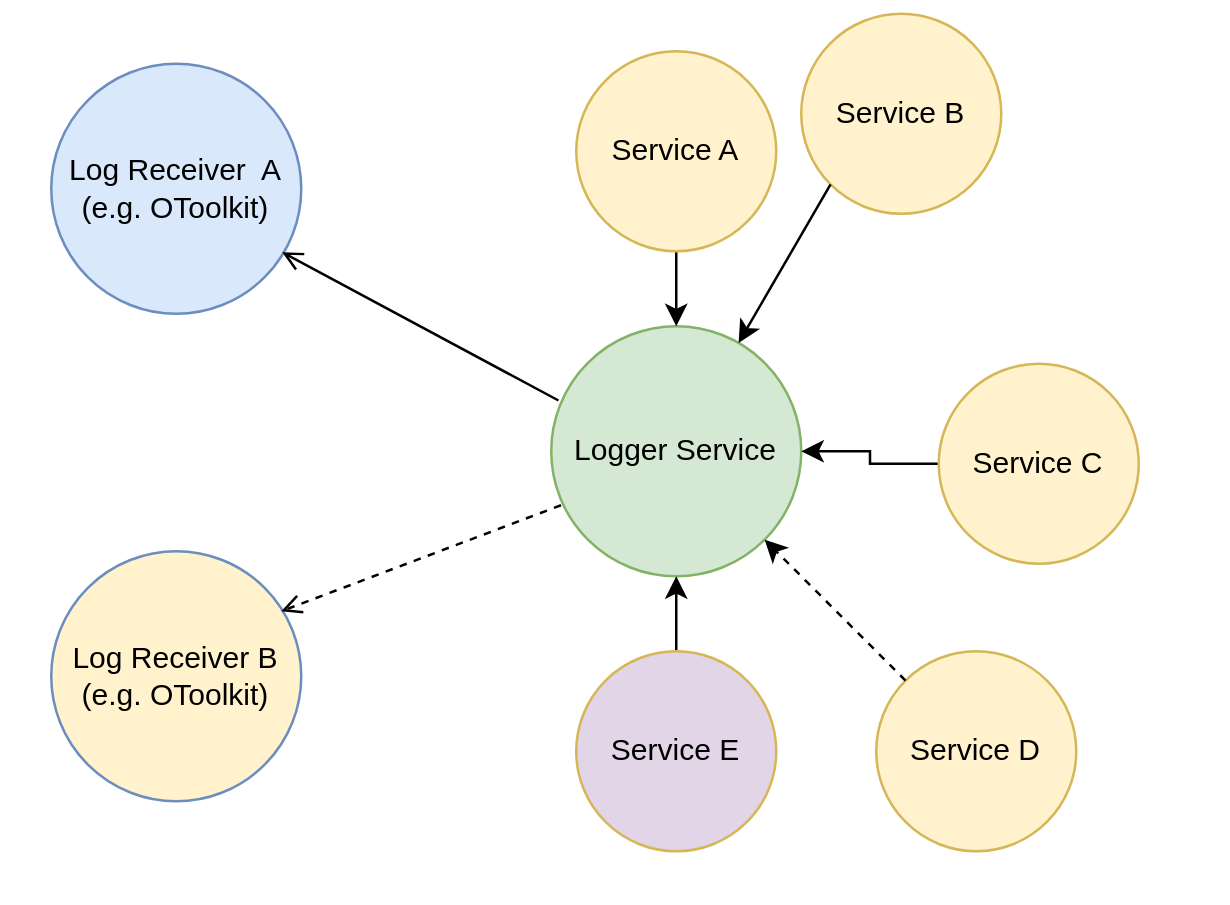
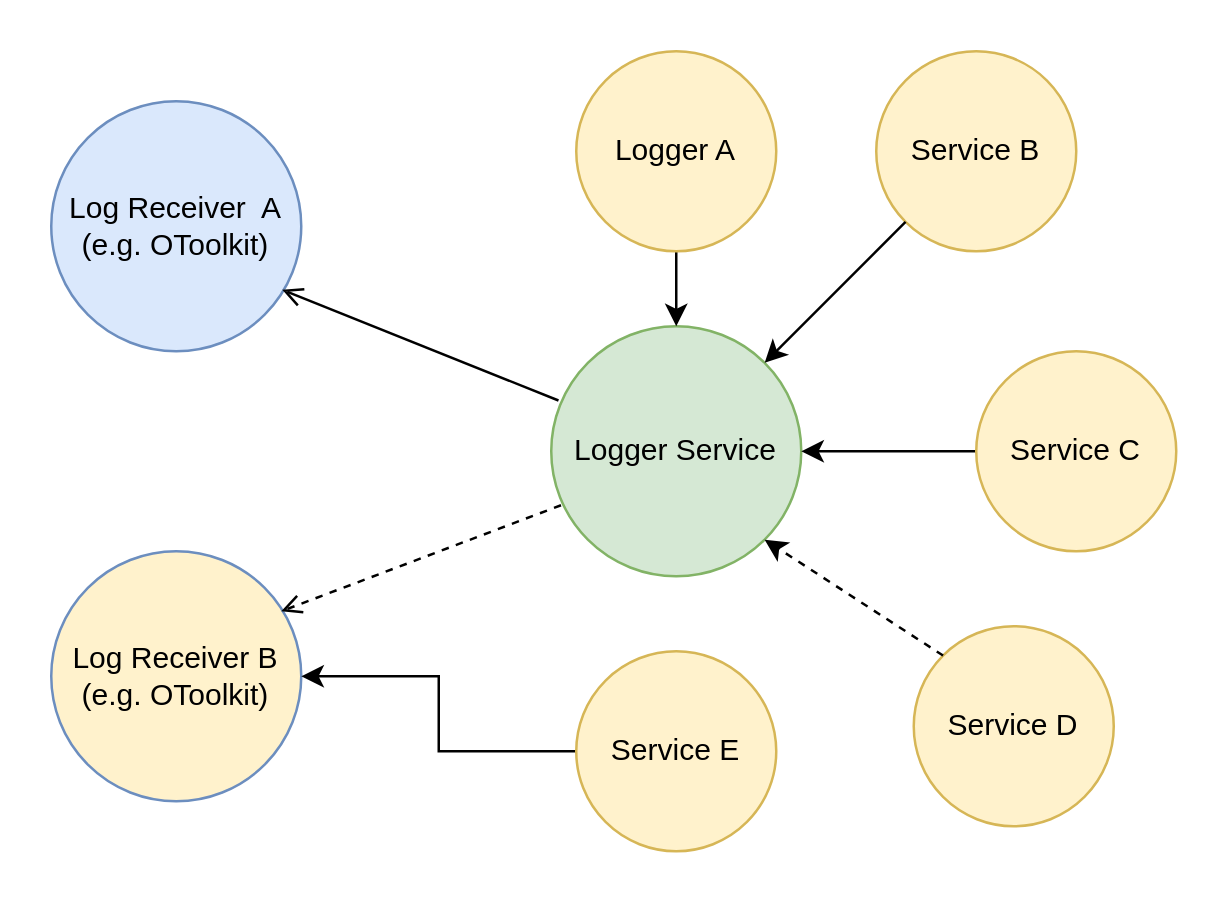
node "Service B": moved (901, 114) -> (976, 151)
node "Service A": label "Service A" -> "Logger A"
node "Log Receiver A (e.g. OToolkit)": moved (176, 189) -> (176, 226)
node "Service C": moved (1039, 464) -> (1076, 451)
edge "Service E" -> "Logger Service": now "Service E" -> "Log Receiver B (e.g. OToolkit)"
node "Service E": fillcolor #e1d5e7 -> #fff2cc
node "Service D": moved (976, 751) -> (1014, 726)
